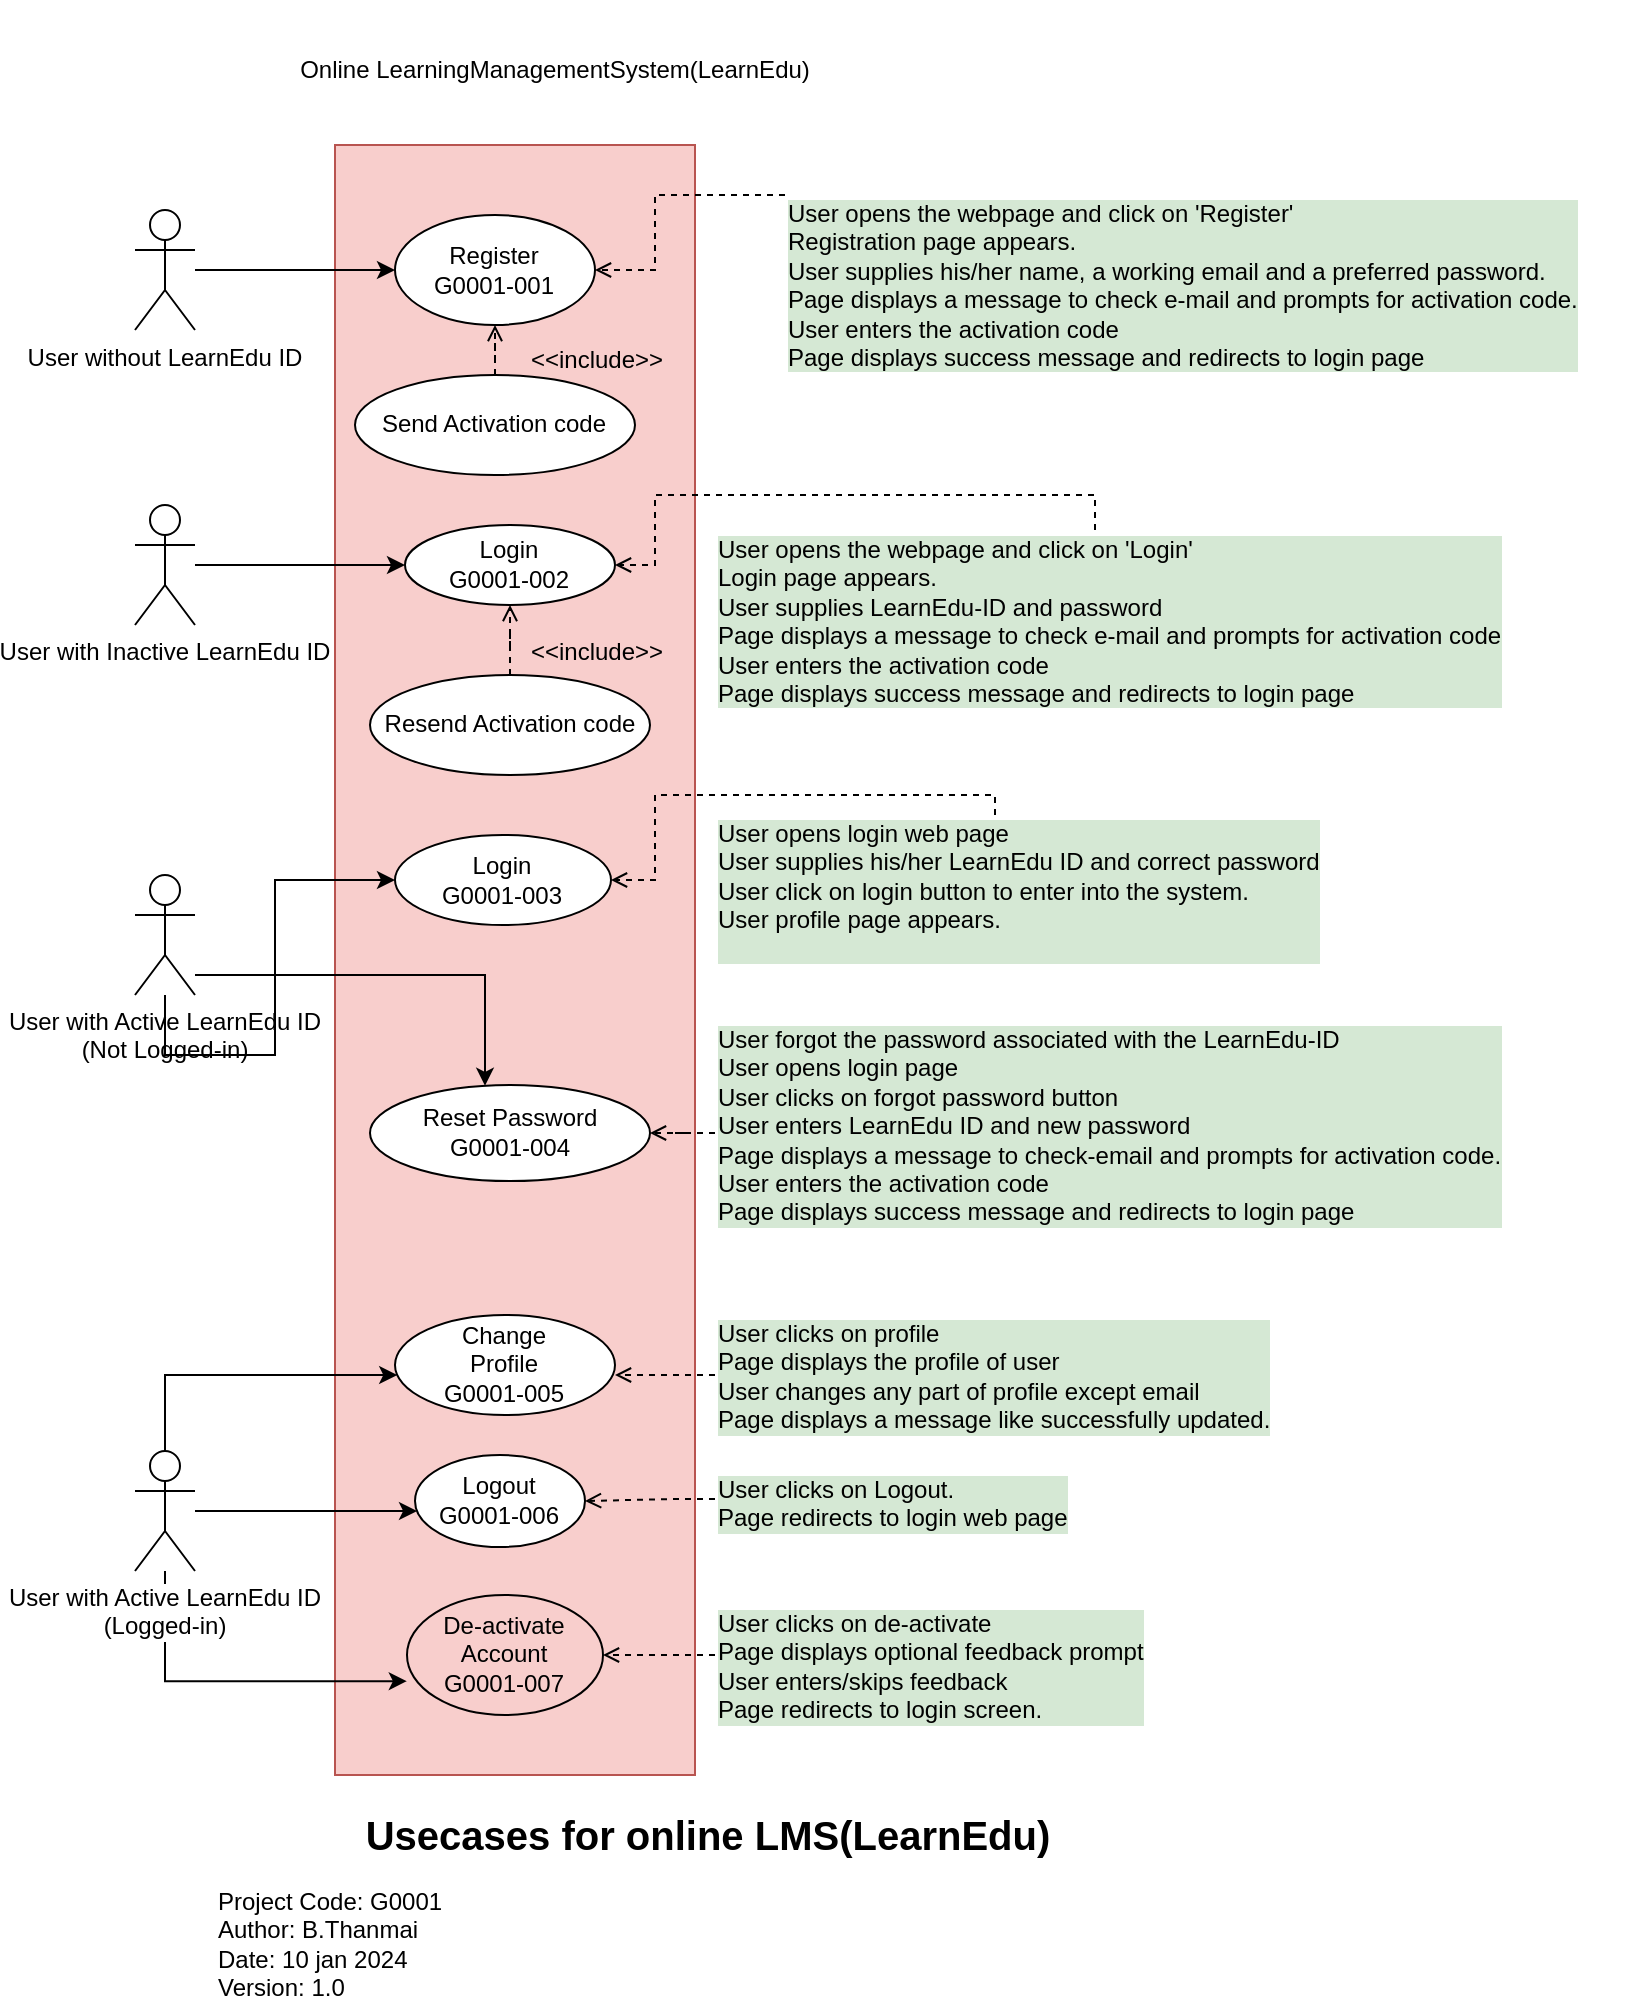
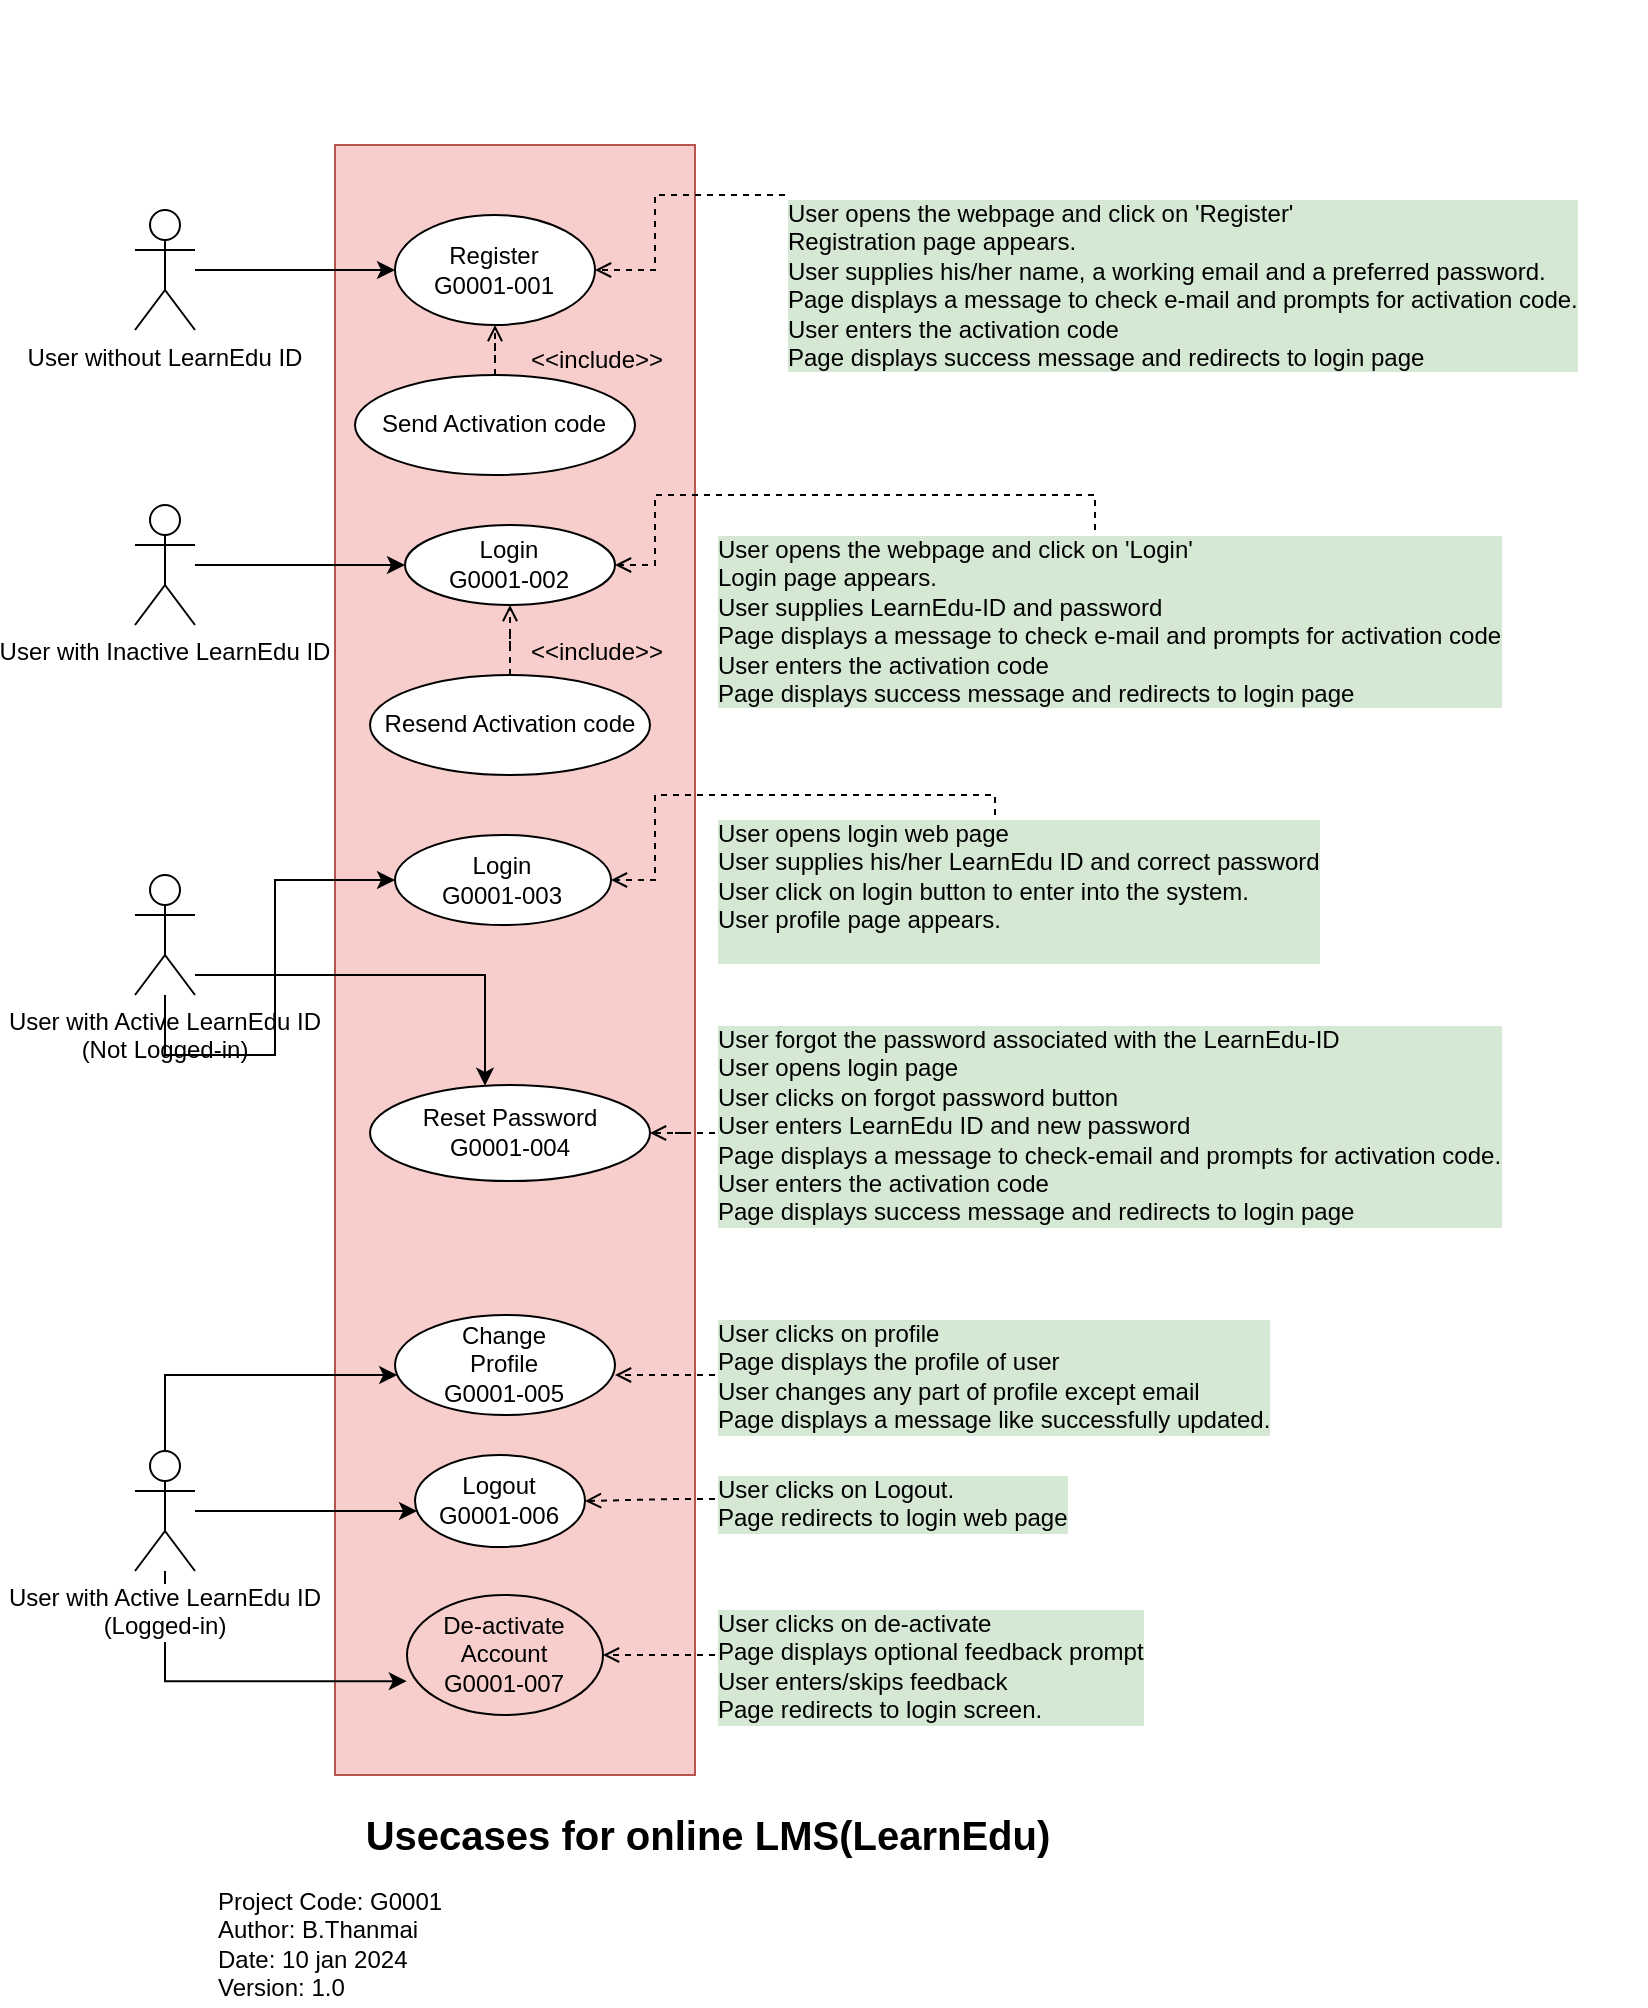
node "Online LearningManagementSystem(LearnEdu)": removed
